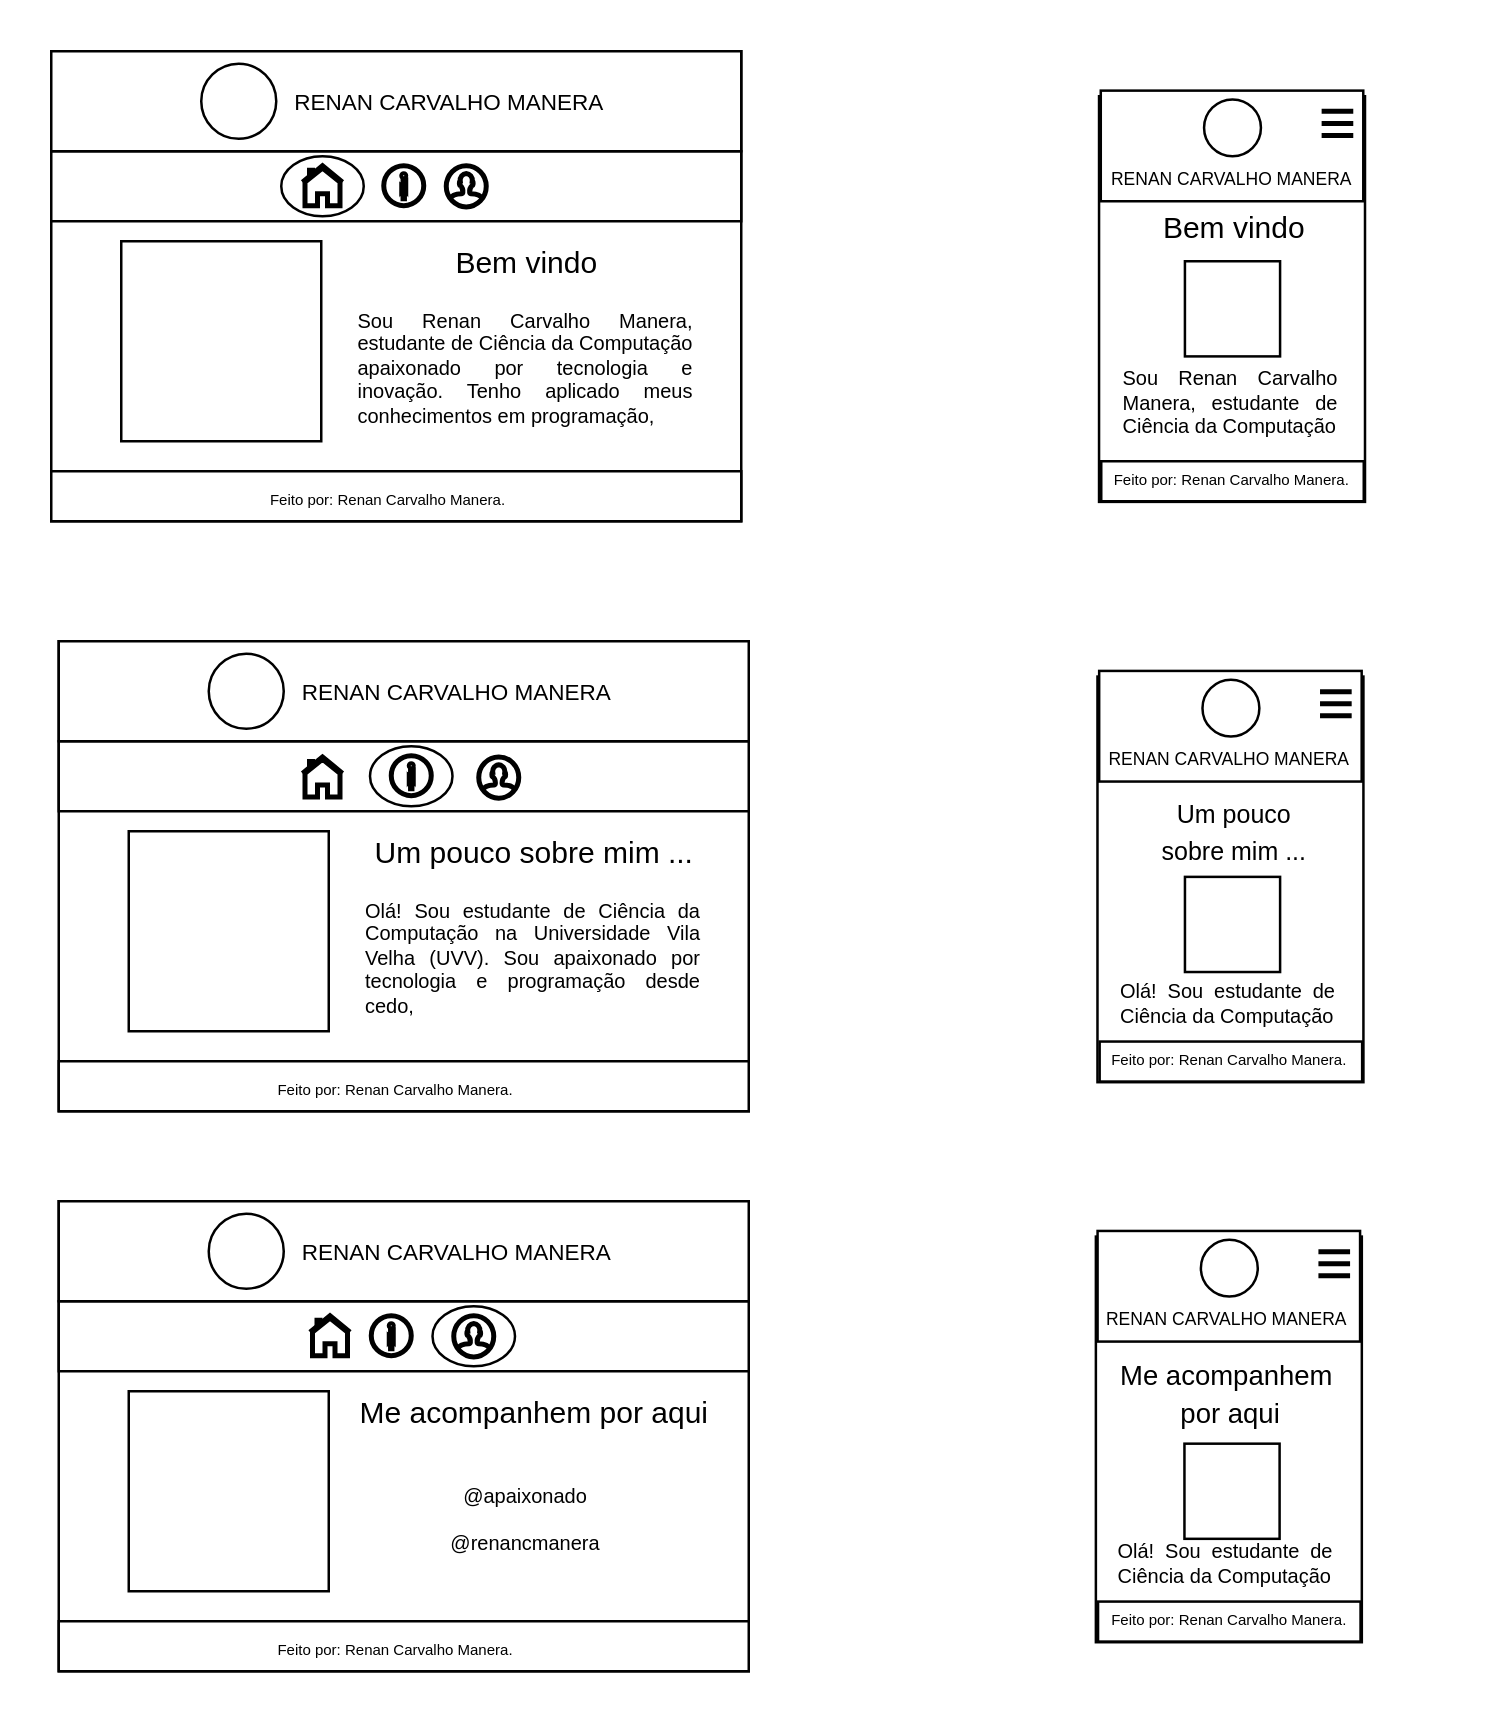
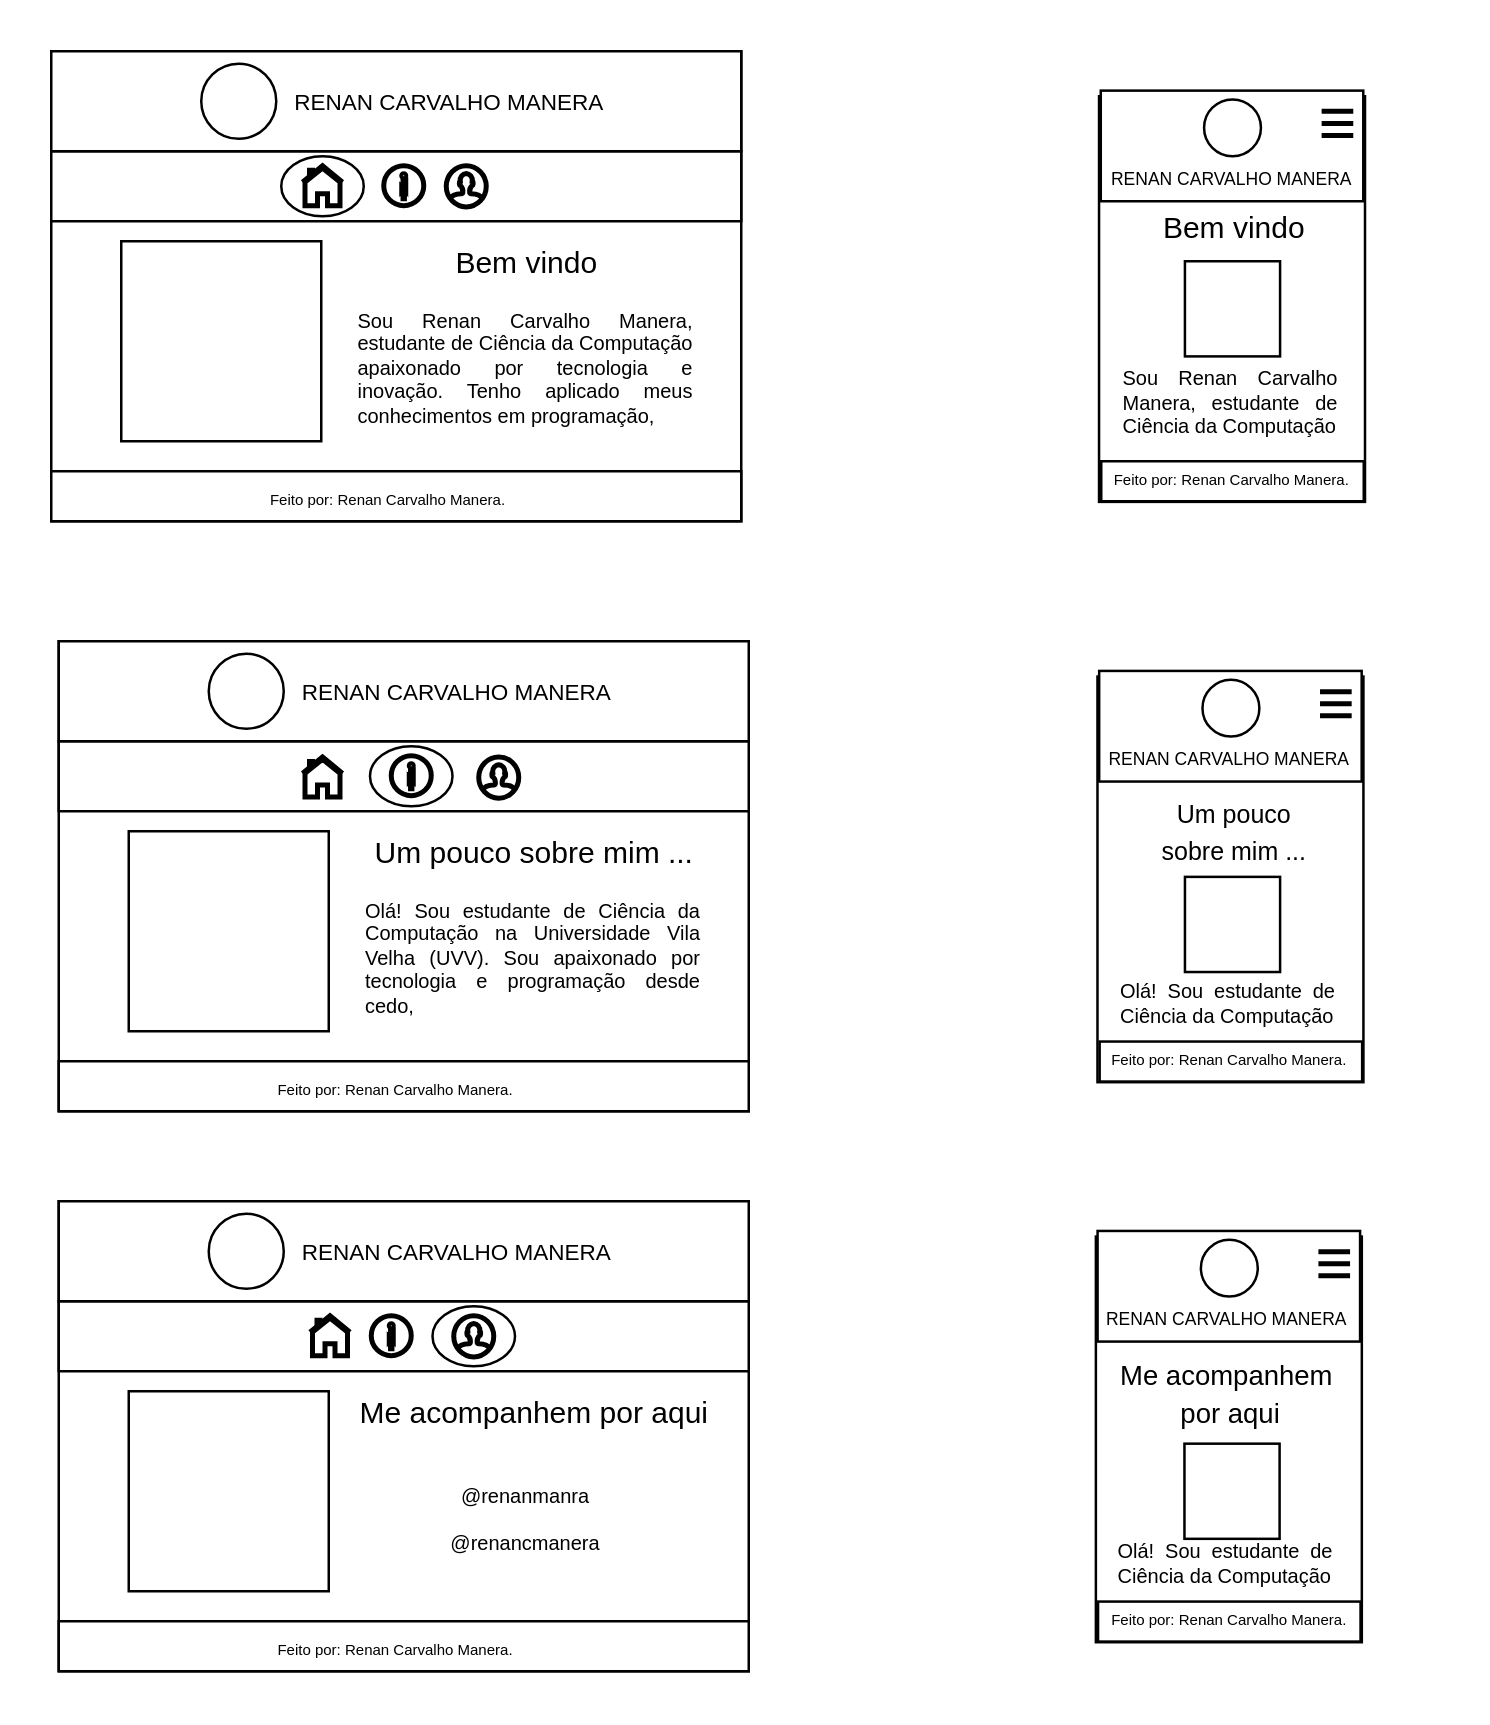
node "@apaixonado @renancmanera": label "@apaixonado @renancmanera" -> "@renanmanra @renancmanera"
